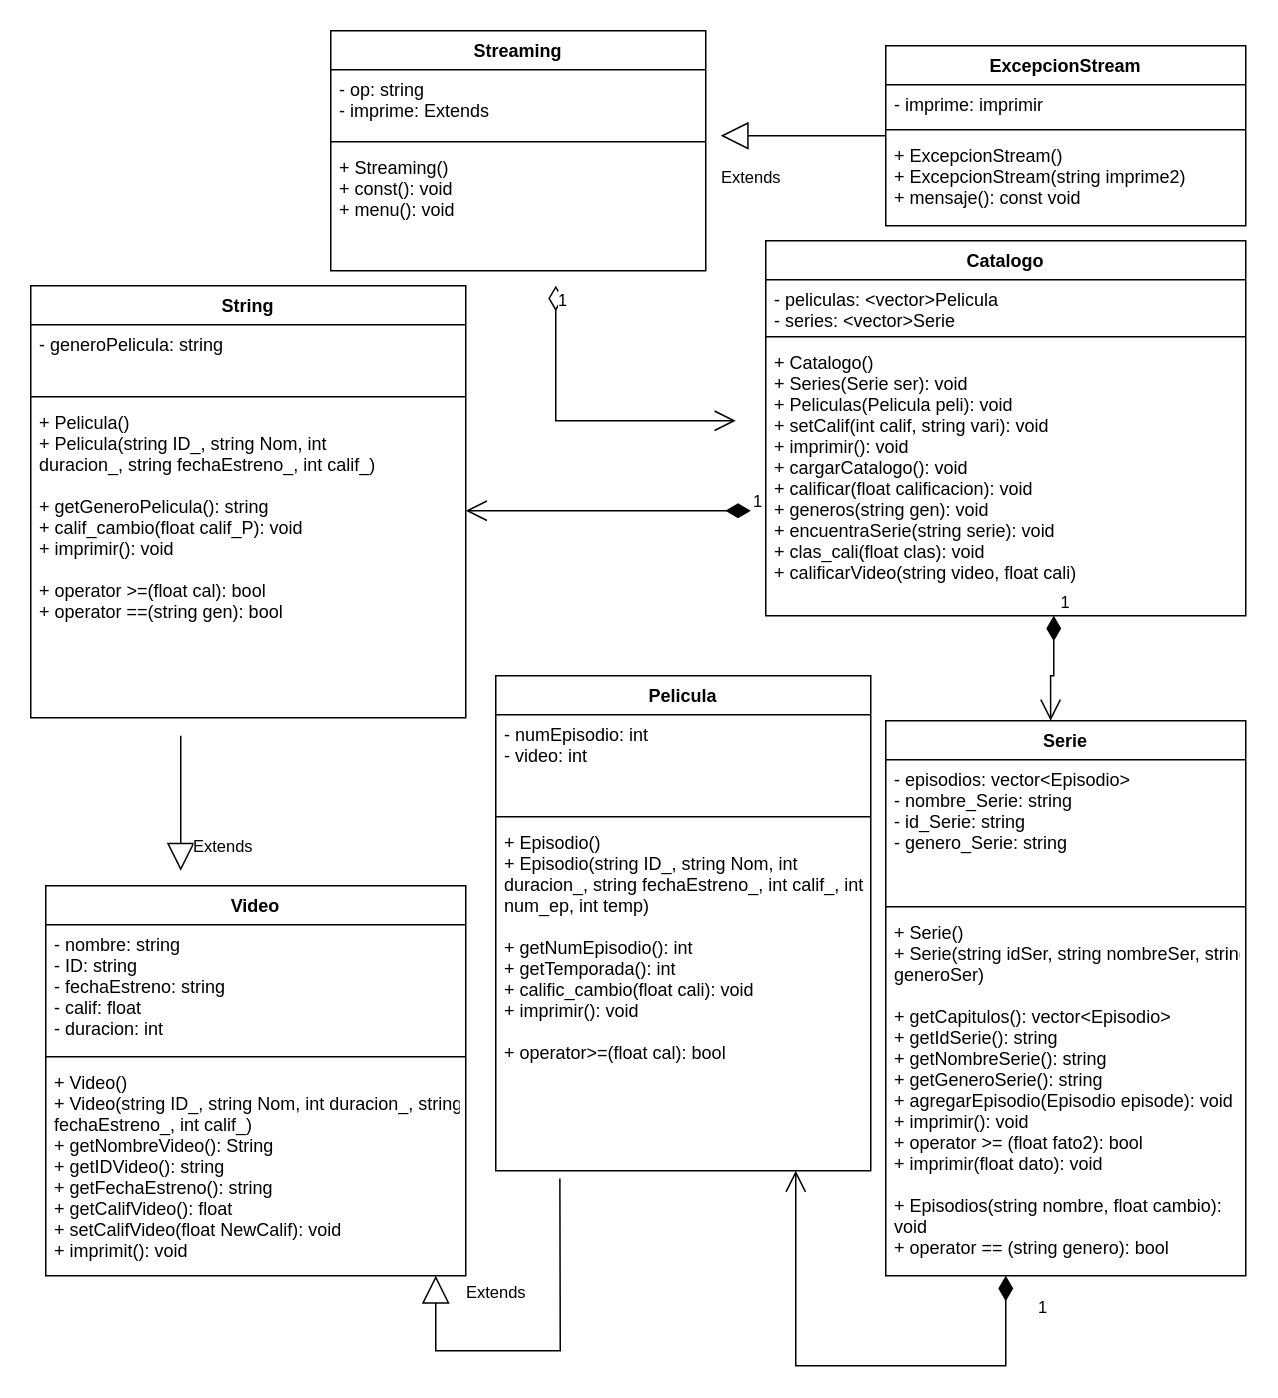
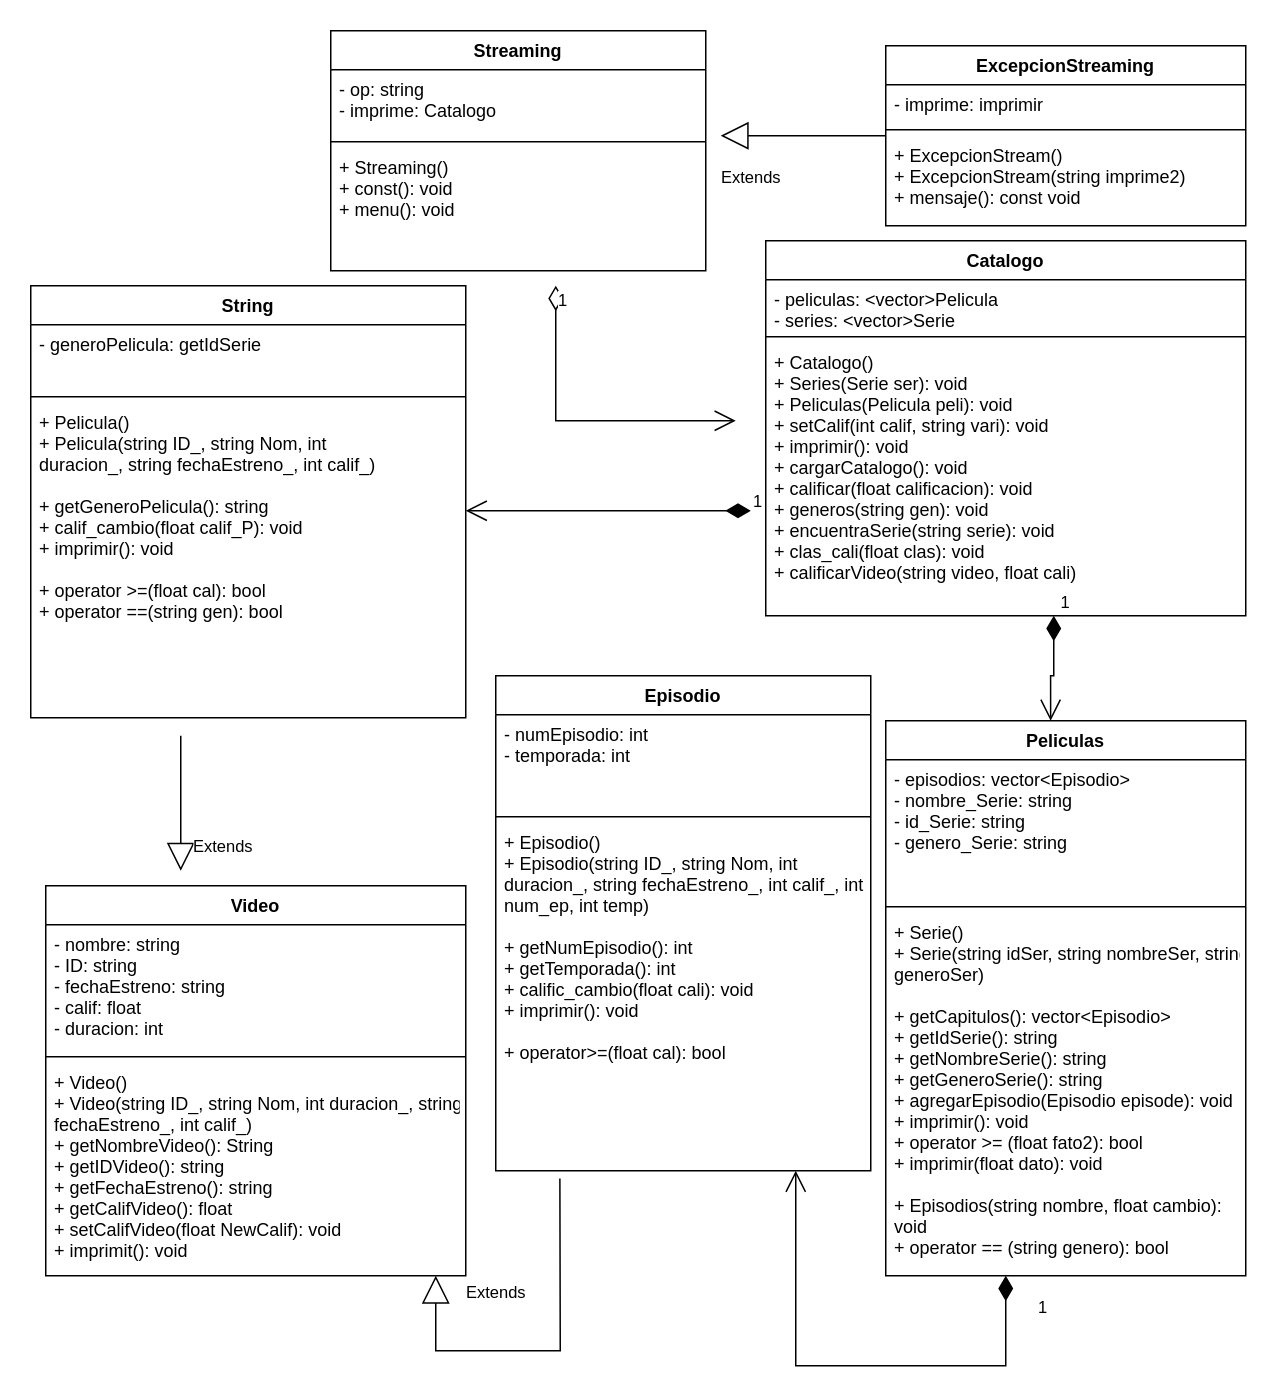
node "ExcepcionStream": label "ExcepcionStream" -> "ExcepcionStreaming"
node "- op: string - imprime: Extends": label "- op: string - imprime: Extends" -> "- op: string - imprime: Catalogo"
node "- generoPelicula: string": label "- generoPelicula: string" -> "- generoPelicula: getIdSerie"
node "Pelicula": label "Pelicula" -> "Episodio"
node "- numEpisodio: int - video: int": label "- numEpisodio: int - video: int" -> "- numEpisodio: int - temporada: int"
node "Serie": label "Serie" -> "Peliculas"
